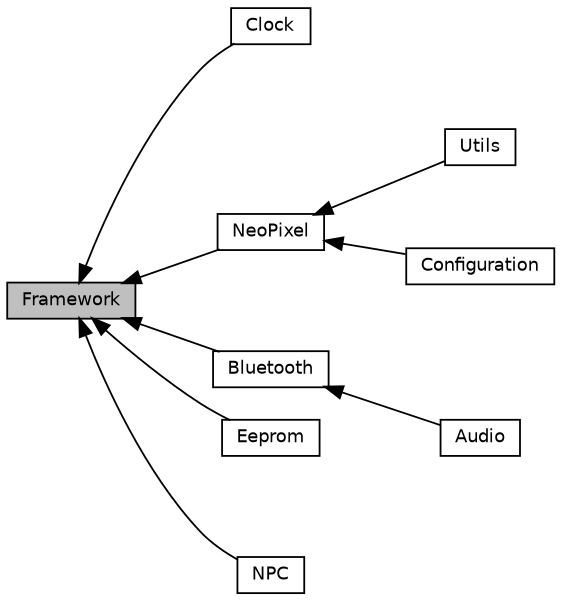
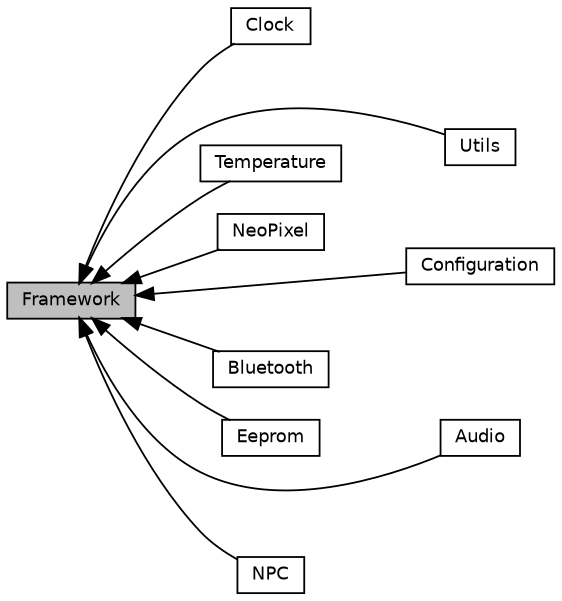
node "Temperature": added
edge "Utils" -> "NeoPixel": now "Utils" -> "Framework"
edge "Configuration" -> "NeoPixel": now "Configuration" -> "Framework"
edge "Audio" -> "Bluetooth": now "Audio" -> "Framework"
